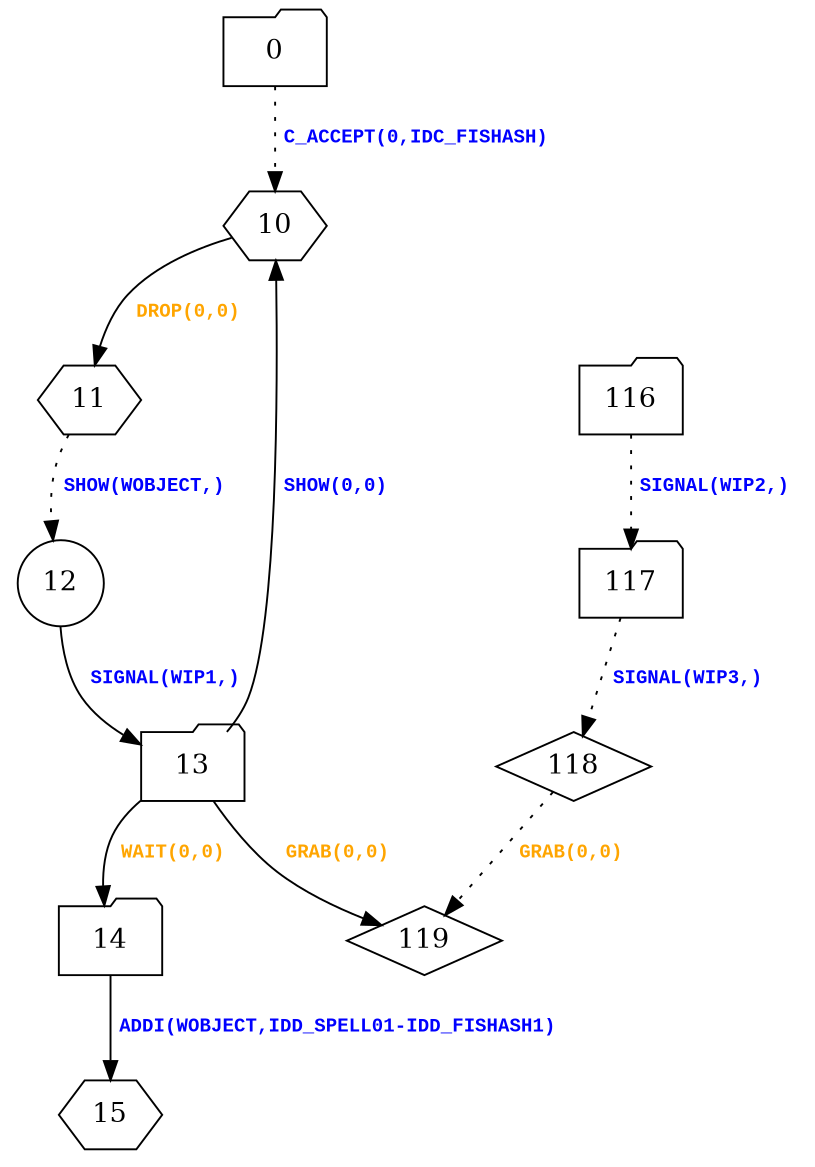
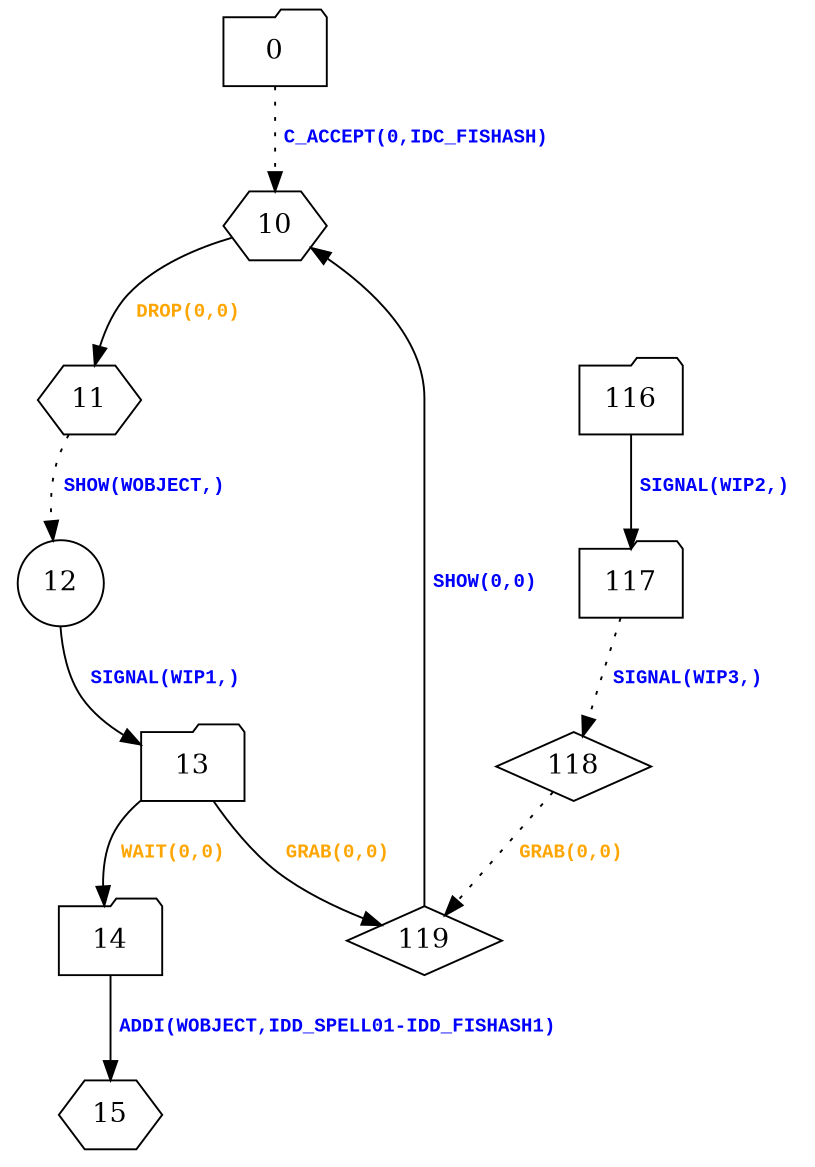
edge "116" -> "117": style dotted -> solid
edge "13" -> "10": now "119" -> "10"
